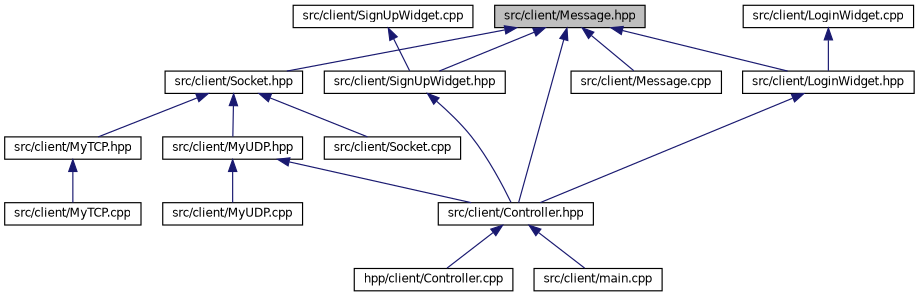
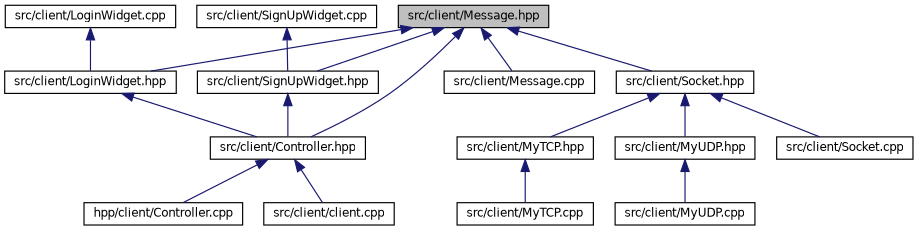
edge "src/client/Controller.hpp" -> "src/client/MyUDP.hpp": removed
node "src/client/main.cpp": label "src/client/main.cpp" -> "src/client/client.cpp"
